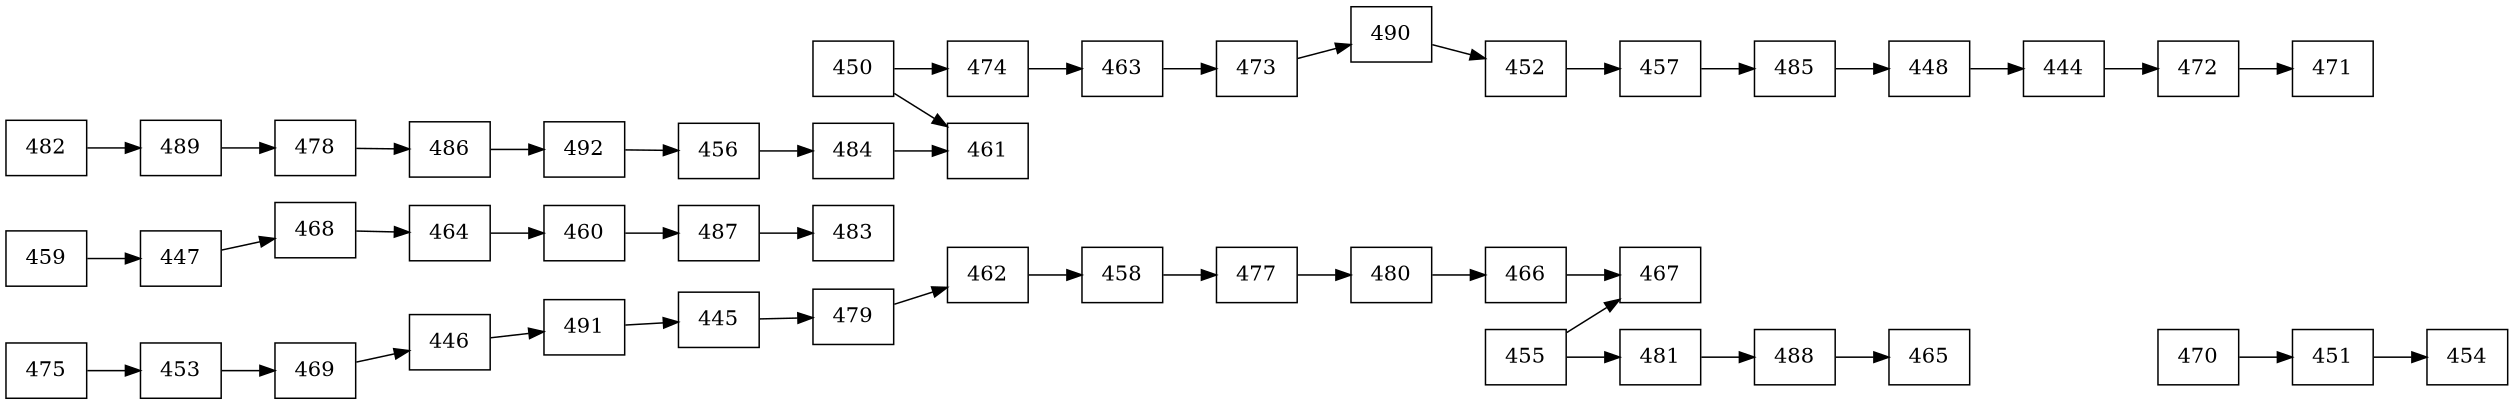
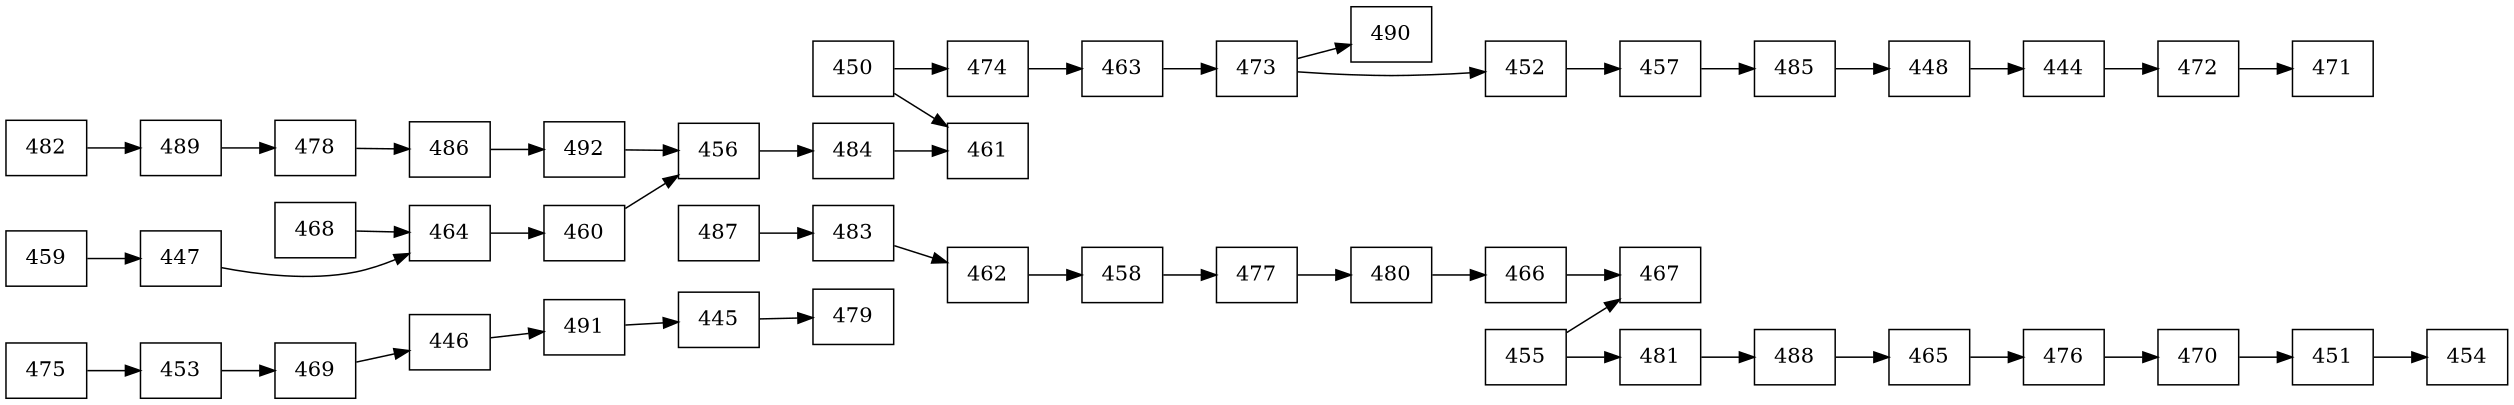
edge "490" -> "452": now "473" -> "452"
edge "460" -> "487": now "460" -> "456"
edge "447" -> "468": now "447" -> "464"
edge "479" -> "462": now "483" -> "462"
node "476": added
